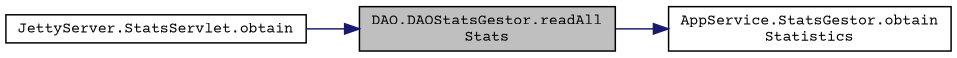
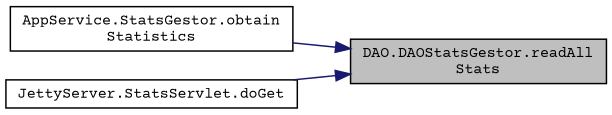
node "JettyServer.StatsServlet.obtain": label "JettyServer.StatsServlet.obtain" -> "JettyServer.StatsServlet.doGet"
edge "DAO.DAOStatsGestor.readAll Stats" -> "AppService.StatsGestor.obtain Statistics": reversed
